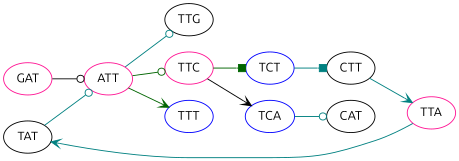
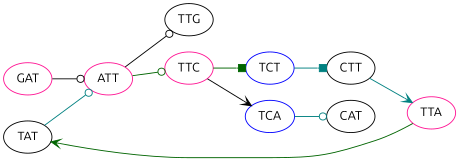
edge "ATT" -> "TTG": color teal -> black
node "TTT": removed
edge "TTA" -> "TAT": color teal -> darkgreen
